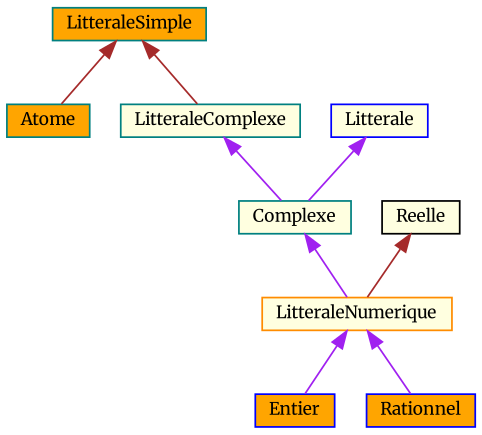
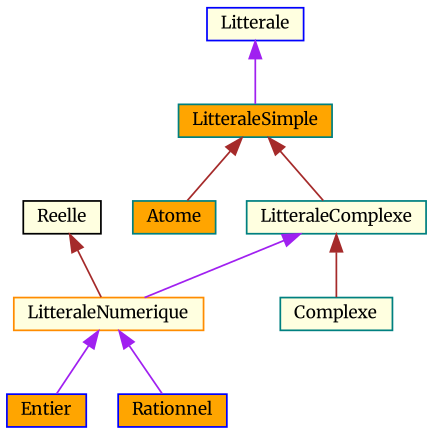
edge "Complexe" -> "LitteraleComplexe": color purple -> brown
edge "Complexe" -> "Litterale": now "LitteraleSimple" -> "Litterale"
edge "LitteraleNumerique" -> "Complexe": now "LitteraleNumerique" -> "LitteraleComplexe"
